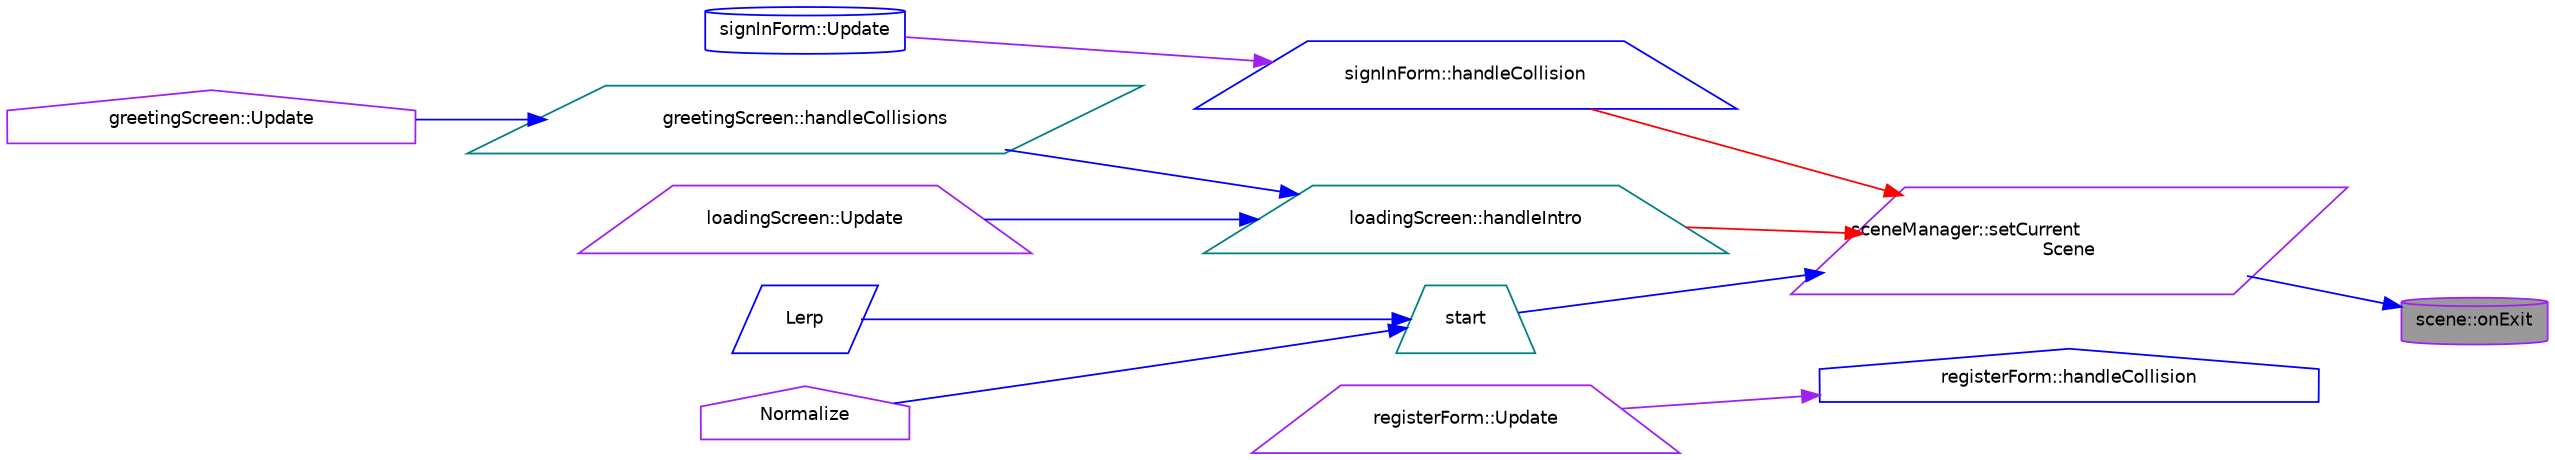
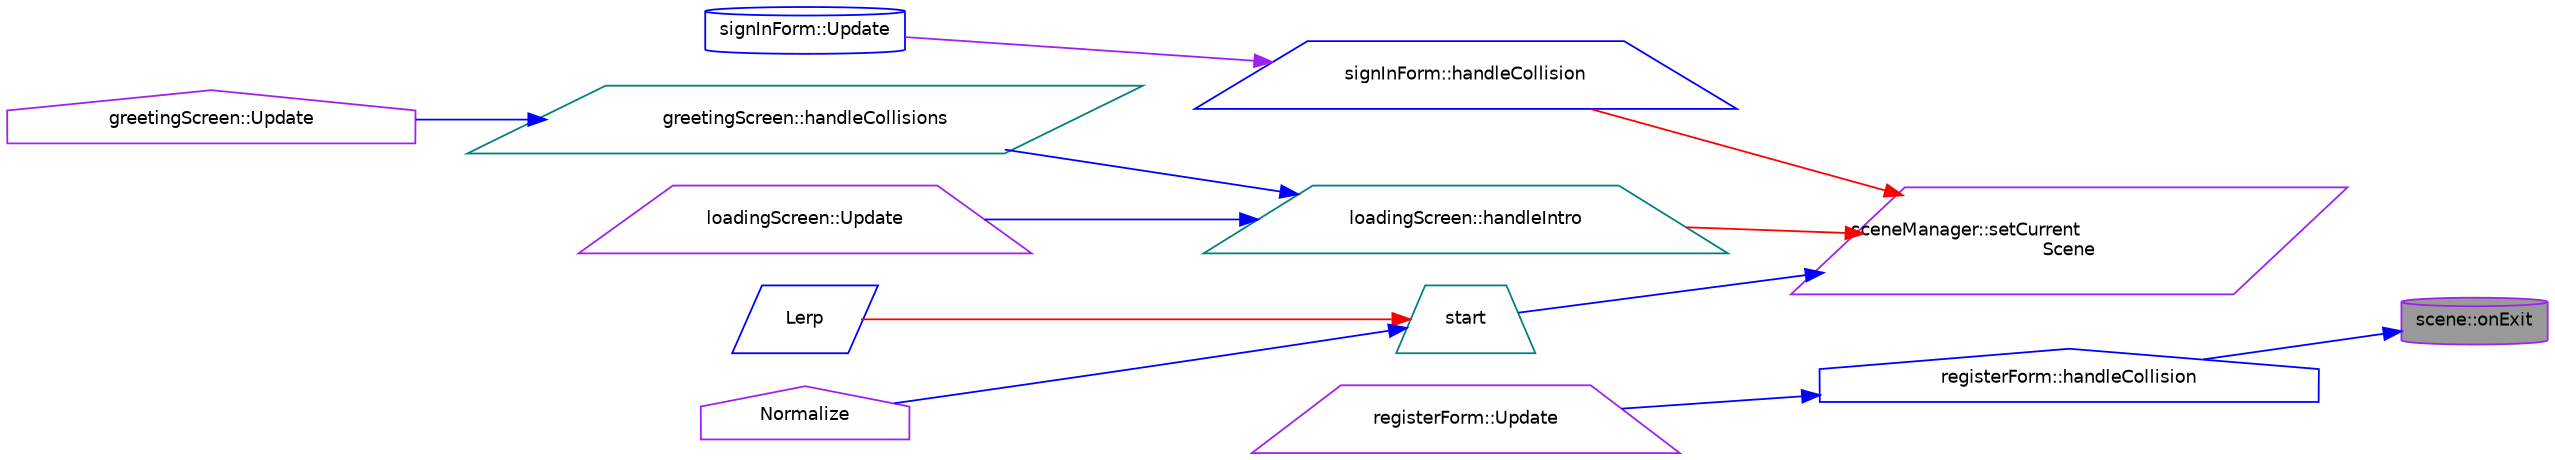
edge "sceneManager::setCurrent Scene" -> "scene::onExit": now "registerForm::handleCollision" -> "scene::onExit"
edge "Lerp" -> "start": color blue -> red
edge "registerForm::Update" -> "registerForm::handleCollision": color purple -> blue
